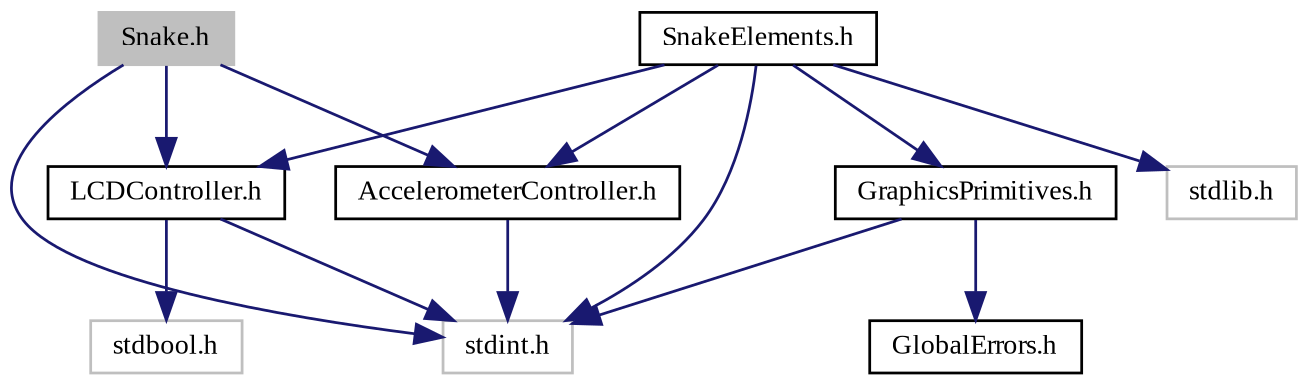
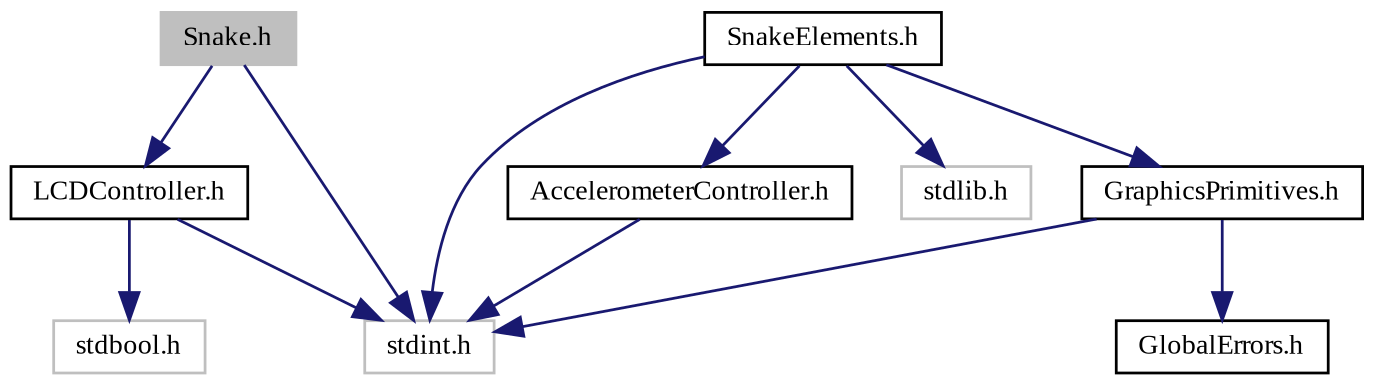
edge "Snake.h" -> "AccelerometerController.h": removed
edge "SnakeElements.h" -> "LCDController.h": removed
